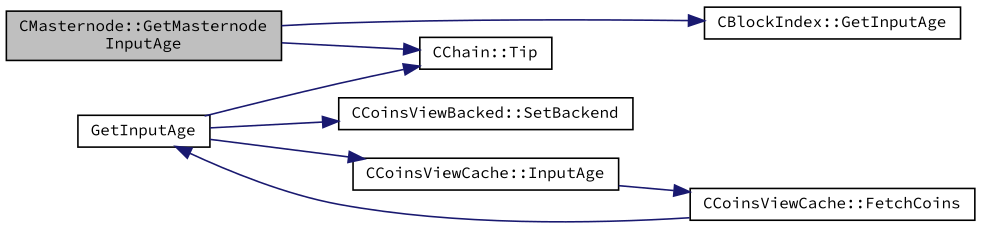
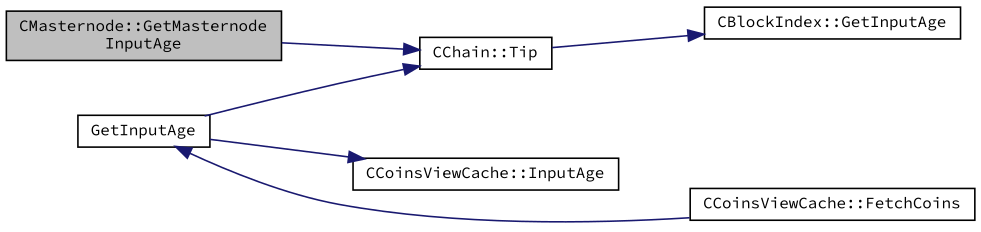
edge "CMasternode::GetMasternode InputAge" -> "CBlockIndex::GetInputAge": now "CChain::Tip" -> "CBlockIndex::GetInputAge"
node "CCoinsViewBacked::SetBackend": removed
edge "CCoinsViewCache::InputAge" -> "CCoinsViewCache::FetchCoins": removed
